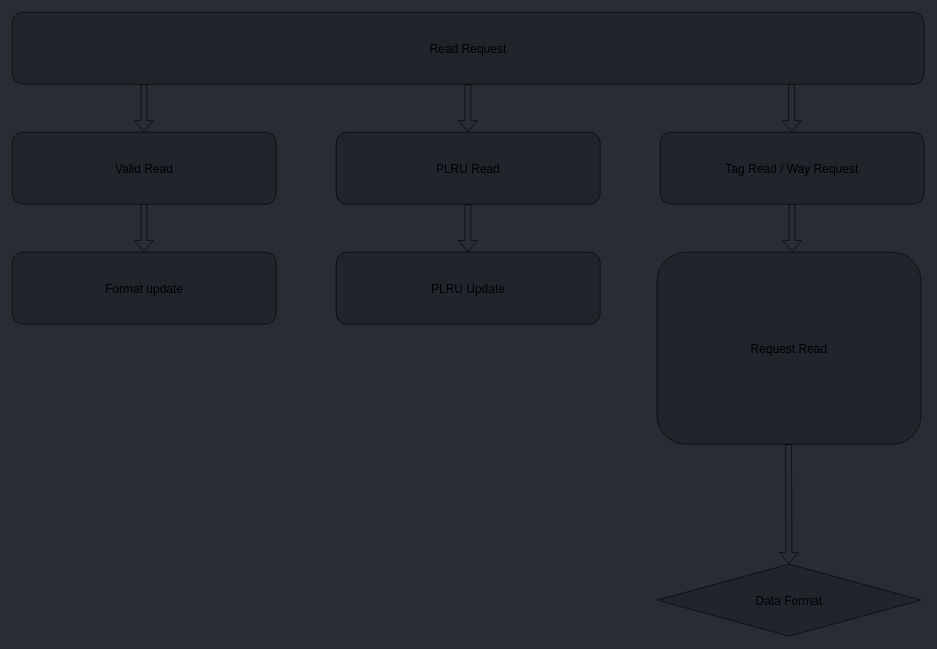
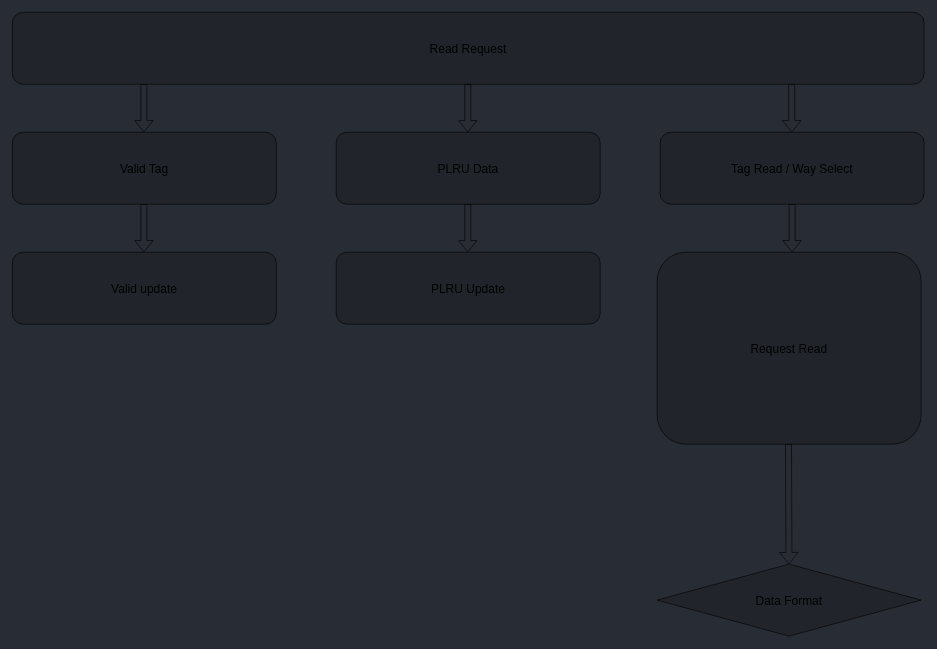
node "Valid Read": label "Valid Read" -> "Valid Tag"
node "PLRU Read": label "PLRU Read" -> "PLRU Data"
node "Tag Read / Way Request": label "Tag Read / Way Request" -> "Tag Read / Way Select"
node "Format update": label "Format update" -> "Valid update"
